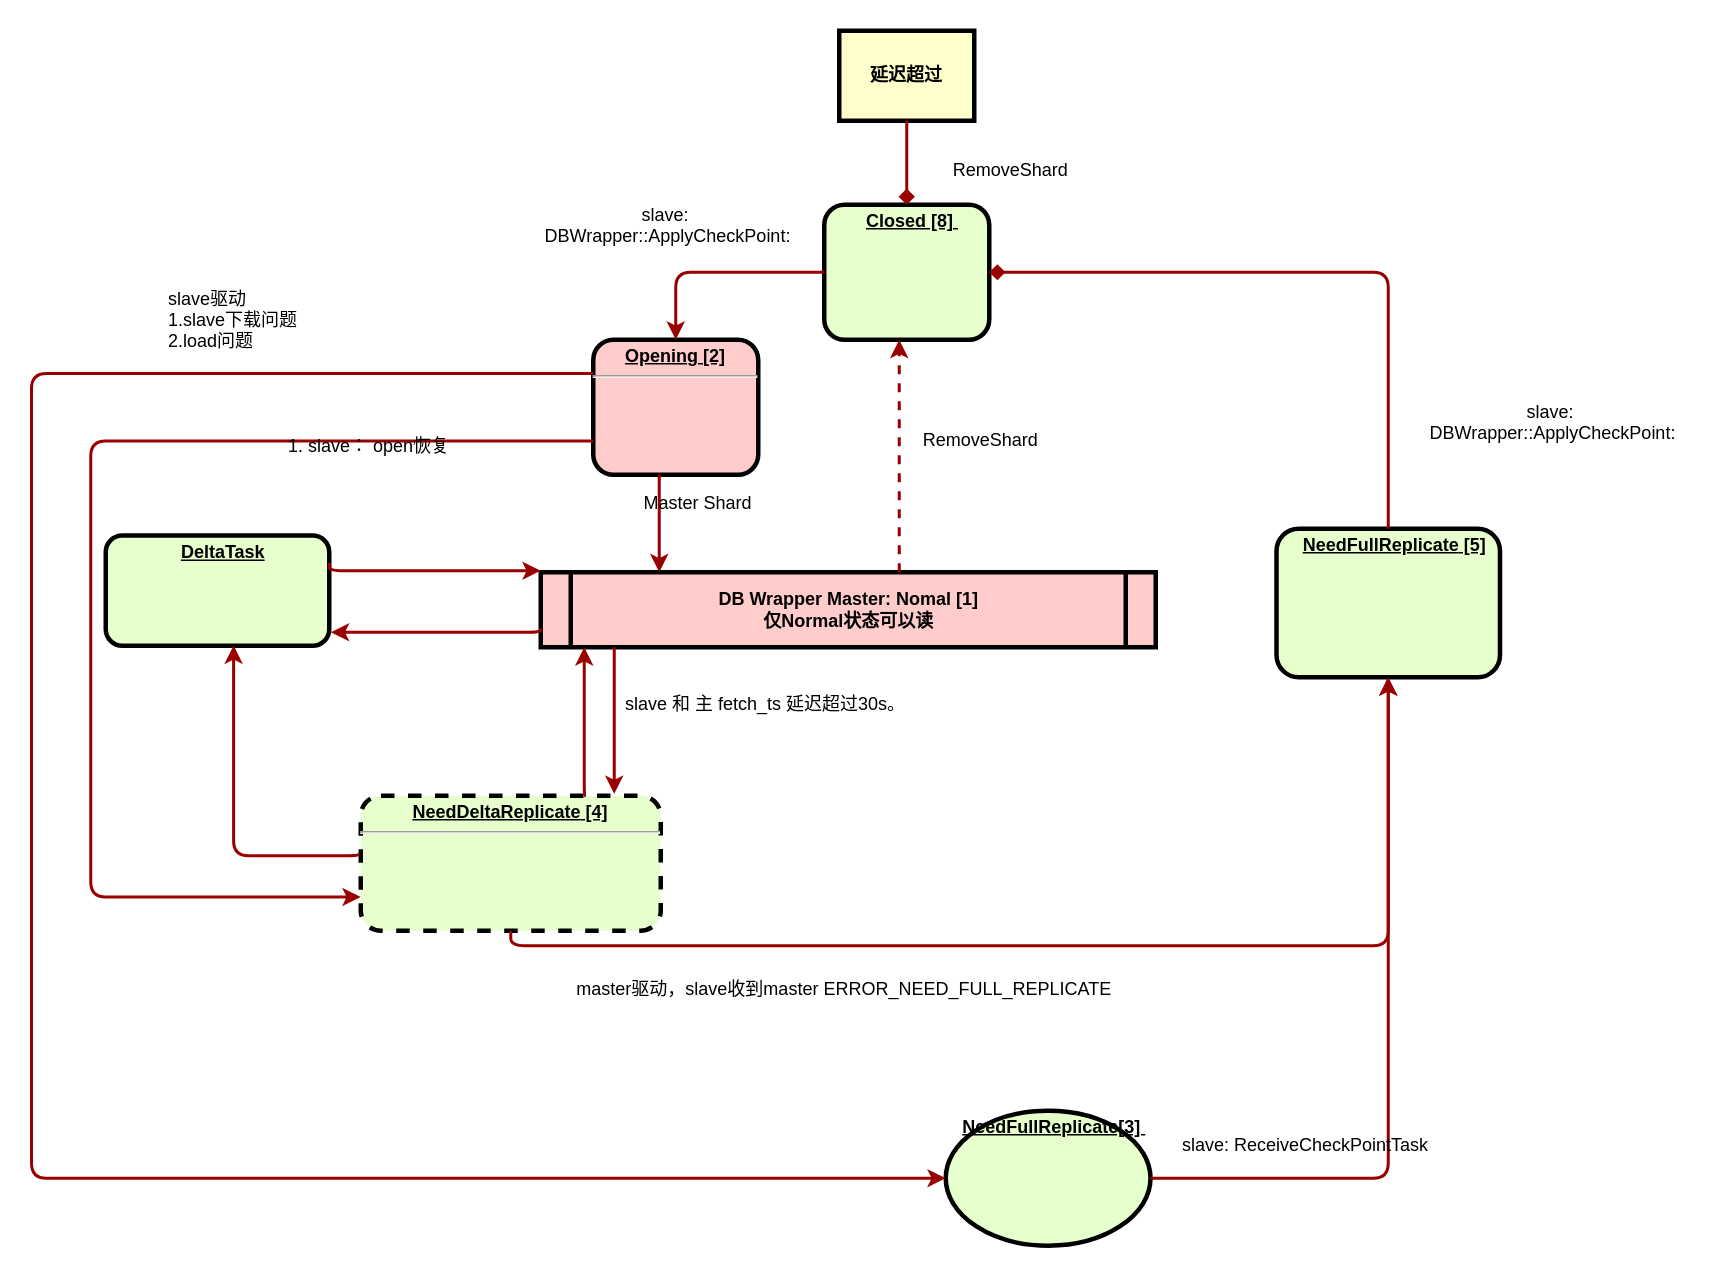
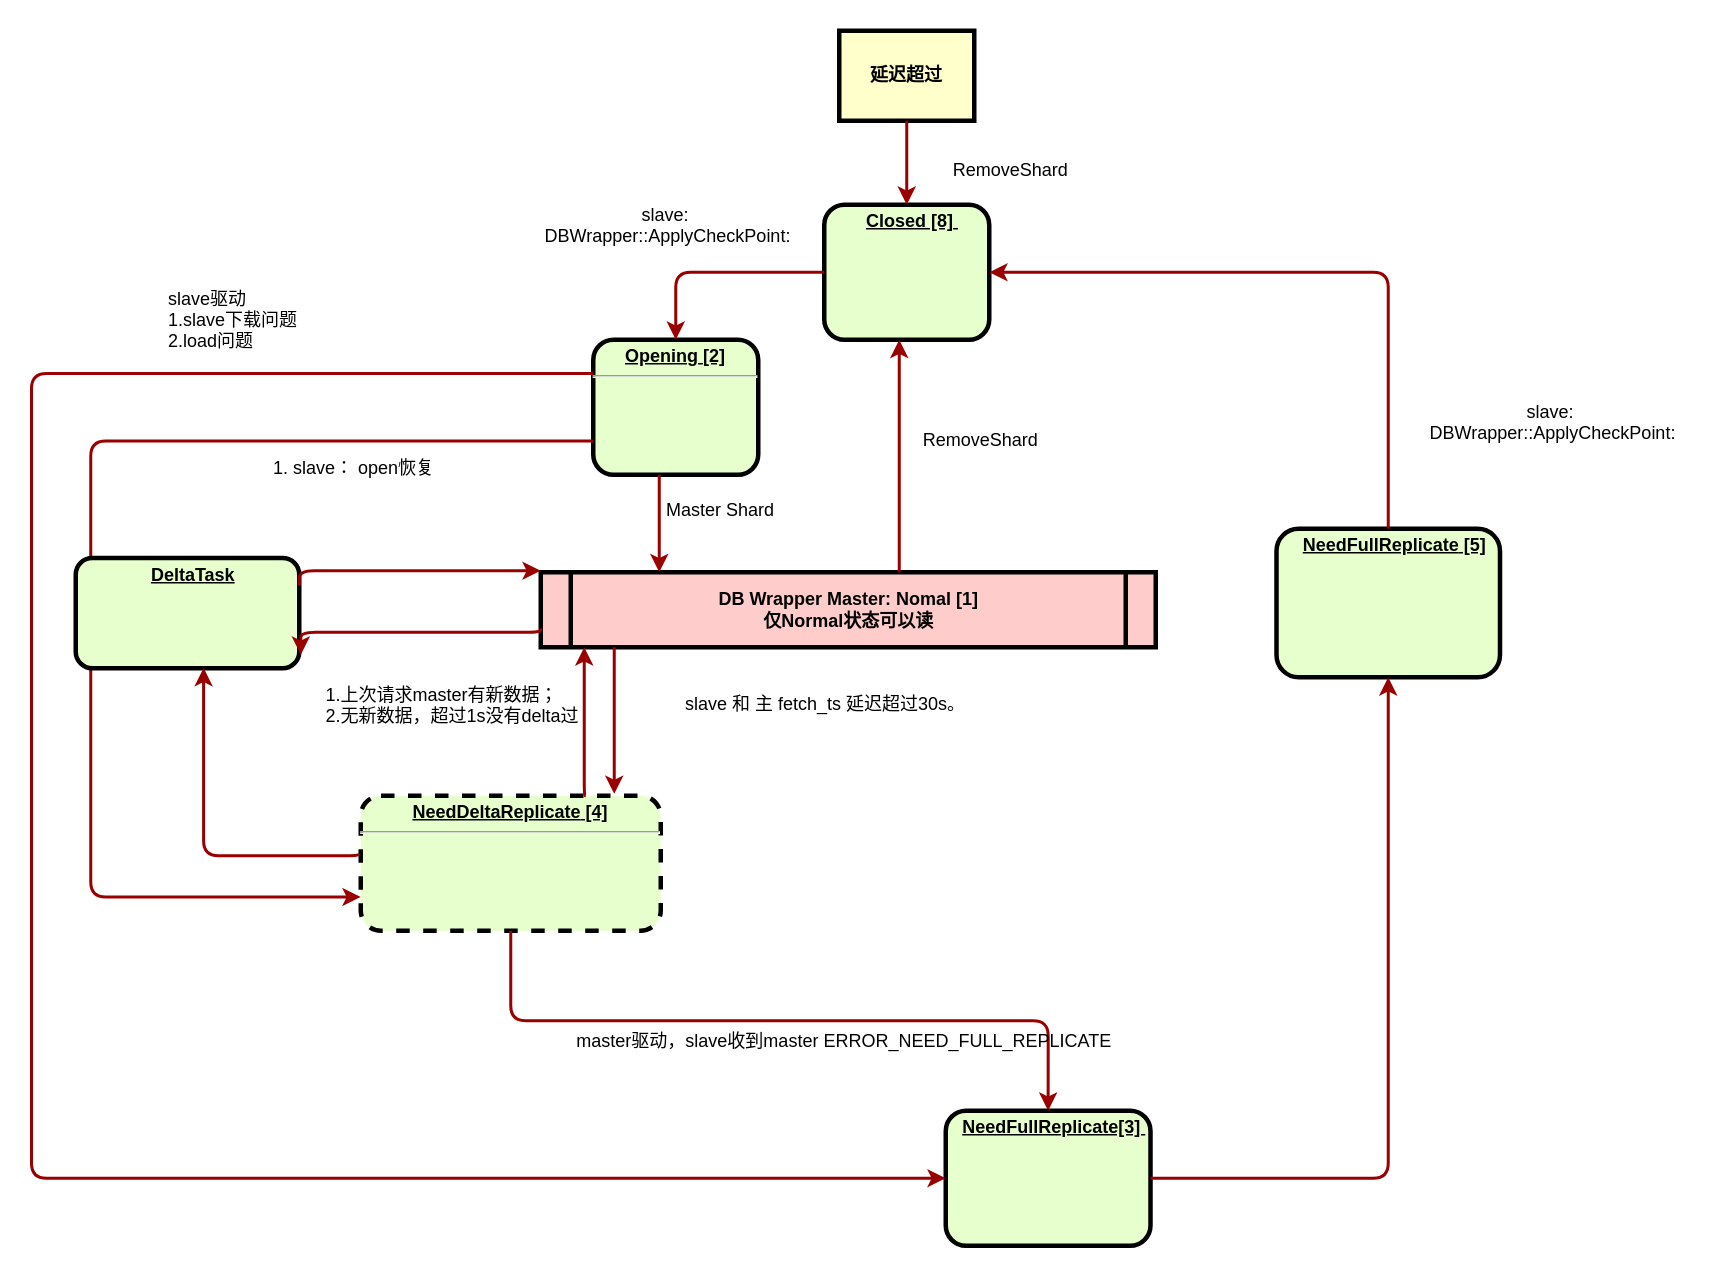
edge "延迟超过" -> "Closed [8]": arrowhead diamond -> classic
edge "NeedFullReplicate [5]" -> "Closed [8]": arrowhead diamond -> classic
node "Opening [2]": fillcolor #ffcccc -> #e6ffcc
node "1. slave： open恢复": moved (413, 453) -> (398, 476)
edge "DB Wrapper Master: Nomal [1] 仅Normal状态可以读" -> "Closed [8]": style dashed -> solid
node "Master Shard": moved (698, 505) -> (721, 512)
node "DeltaTask": moved (218, 591) -> (188, 613)
node "1.上次请求master有新数据； 2.无新数据，超过1s没有delta过": added
node "slave 和 主 fetch_ts 延迟超过30s。": moved (766, 706) -> (826, 706)
edge "NeedDeltaReplicate [4]" -> "NeedFullReplicate [5]": now "NeedDeltaReplicate [4]" -> "NeedFullReplicate[3]"
node "master驱动，slave收到master ERROR_NEED_FULL_REPLICATE": moved (845, 991) -> (845, 1043)
node "slave: ReceiveCheckPointTask": removed
node "NeedFullReplicate[3]": shape ellipse -> rounded rectangle
